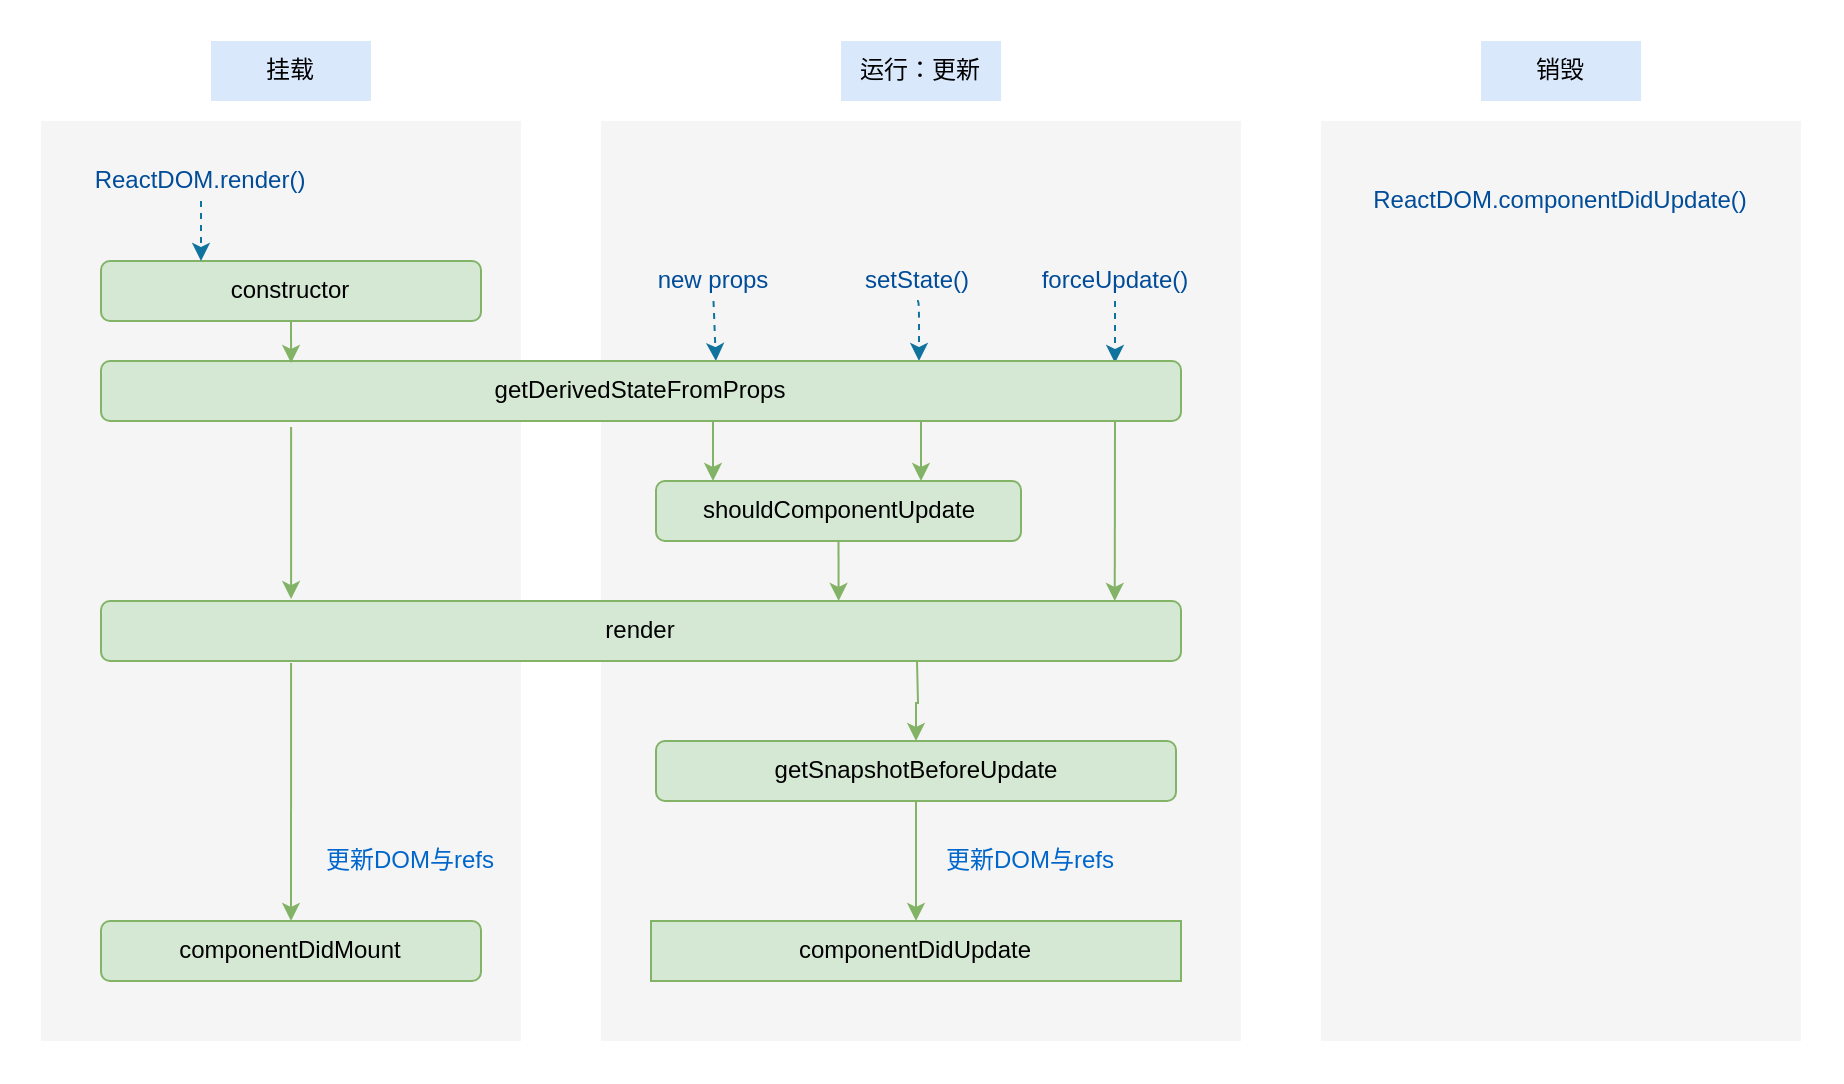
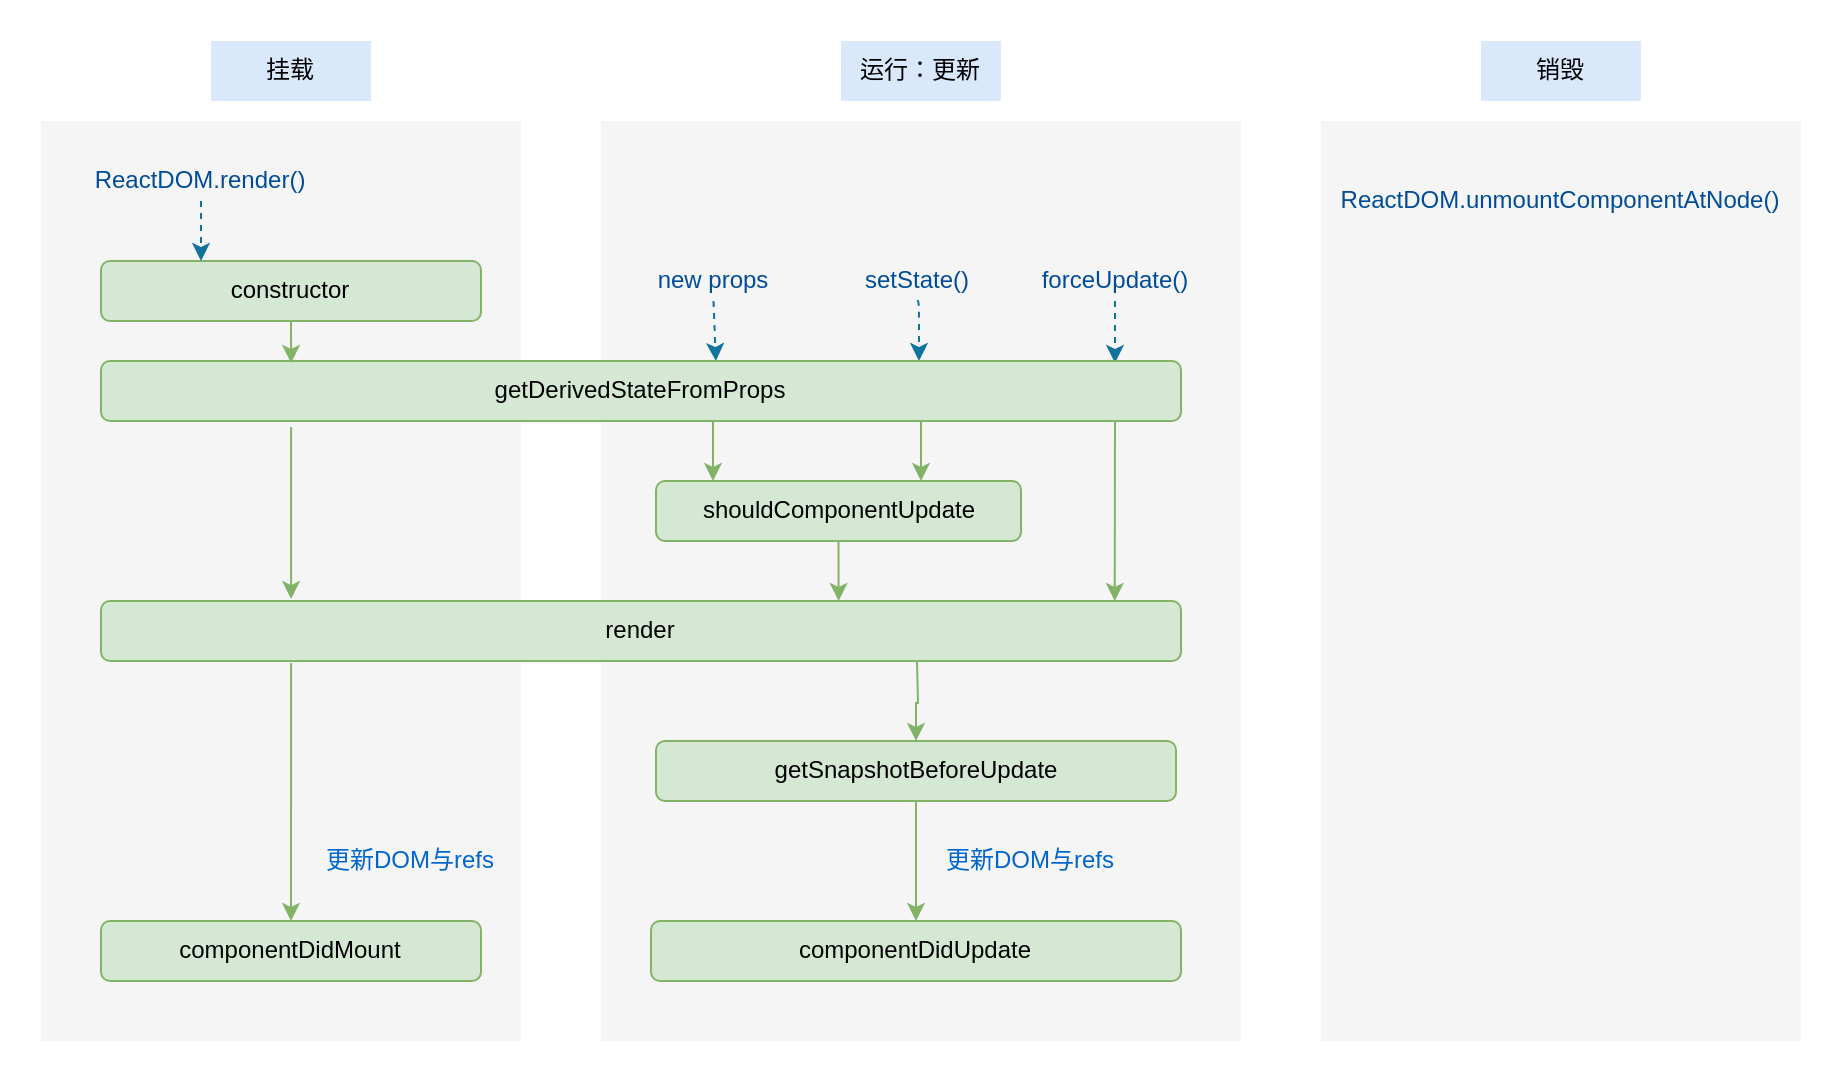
node "ReactDOM.componentDidUpdate()": label "ReactDOM.componentDidUpdate()" -> "ReactDOM.unmountComponentAtNode()"
node "componentDidUpdate": shape rectangle -> rounded rectangle
